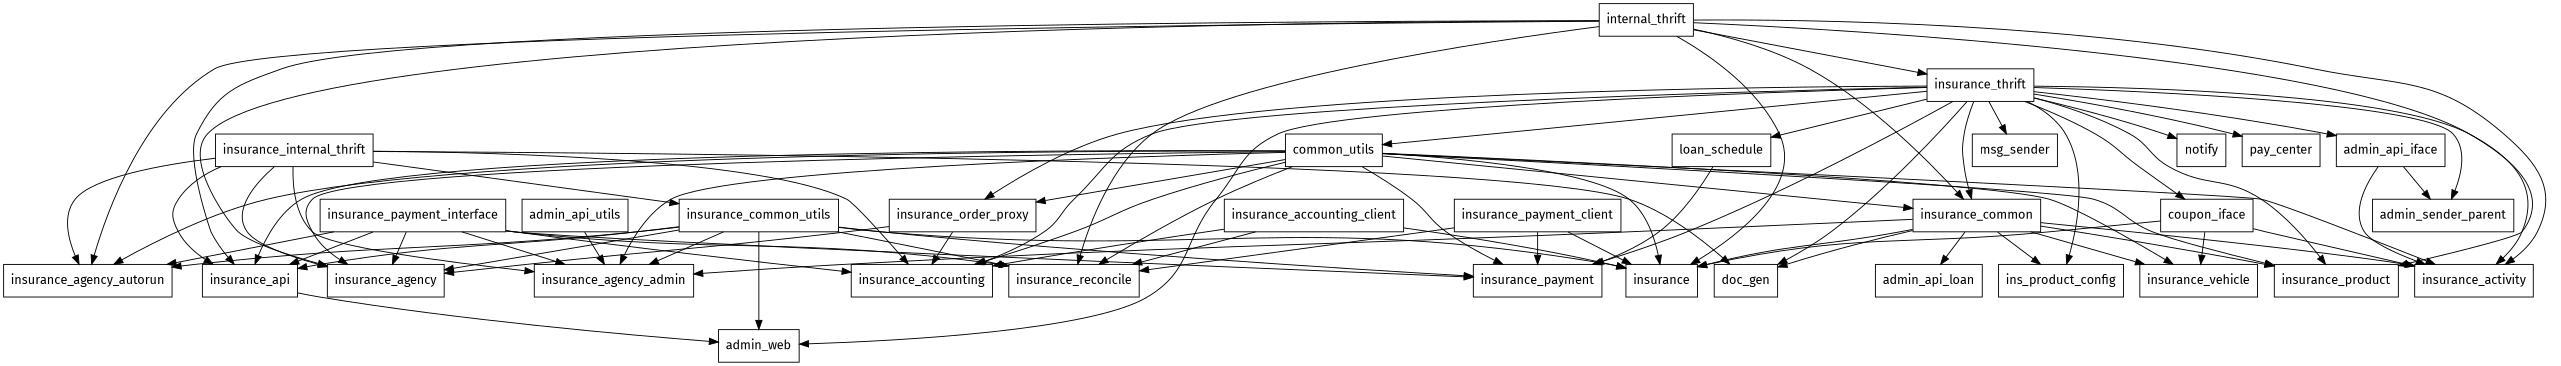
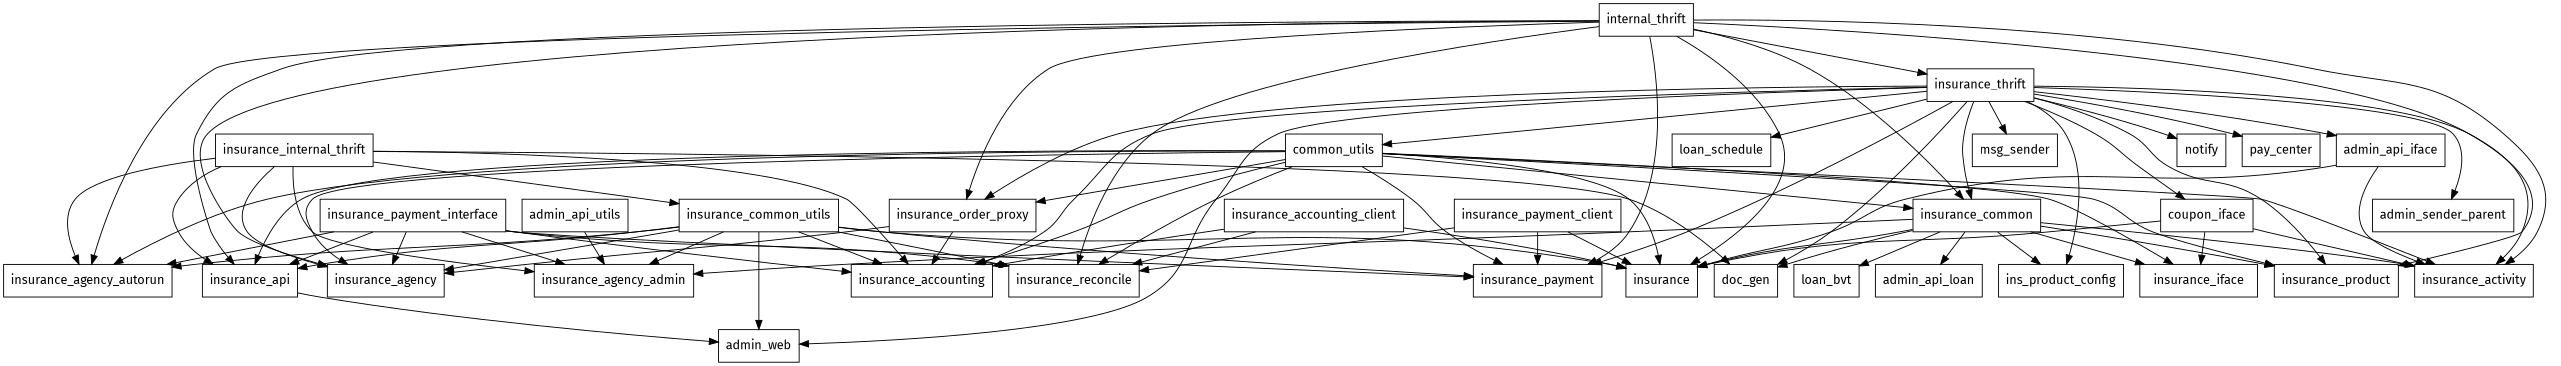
edge "internal_thrift" -> "insurance_order_proxy": added
edge "common_utils" -> "insurance_agency_admin": removed
edge "admin_api_iface" -> "admin_sender_parent": now "admin_api_iface" -> "insurance"
edge "loan_schedule" -> "insurance_payment": now "internal_thrift" -> "insurance_payment"
edge "insurance_common_utils" -> "insurance_accounting": added
node "loan_bvt": added
node "insurance_vehicle": label "insurance_vehicle" -> "insurance_iface"
